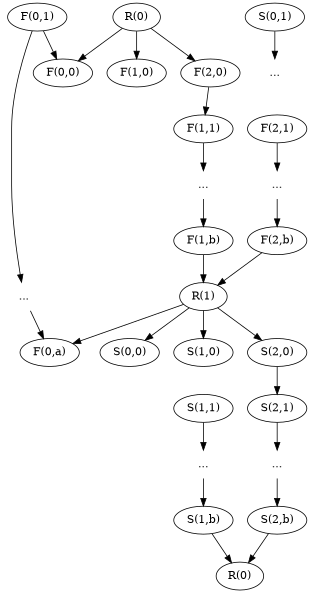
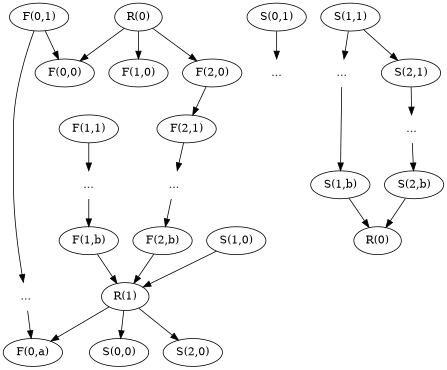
edge "F(2,0)" -> "F(1,1)": now "F(2,0)" -> "F(2,1)"
edge "R(1)" -> "S(1,0)": reversed
edge "S(2,0)" -> "S(2,1)": now "S(1,1)" -> "S(2,1)"
